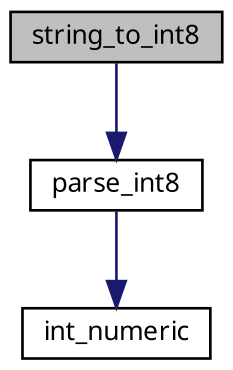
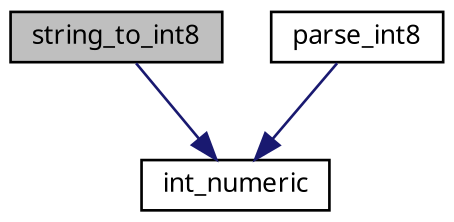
edge "string_to_int8" -> "parse_int8": now "string_to_int8" -> "int_numeric"
